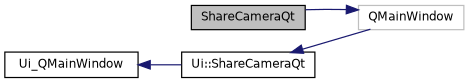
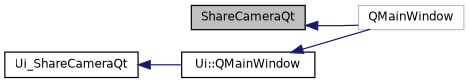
edge "ShareCameraQt" -> "QMainWindow": reversed
node "Ui_QMainWindow": label "Ui_QMainWindow" -> "Ui_ShareCameraQt"
node "Ui::ShareCameraQt": label "Ui::ShareCameraQt" -> "Ui::QMainWindow"
